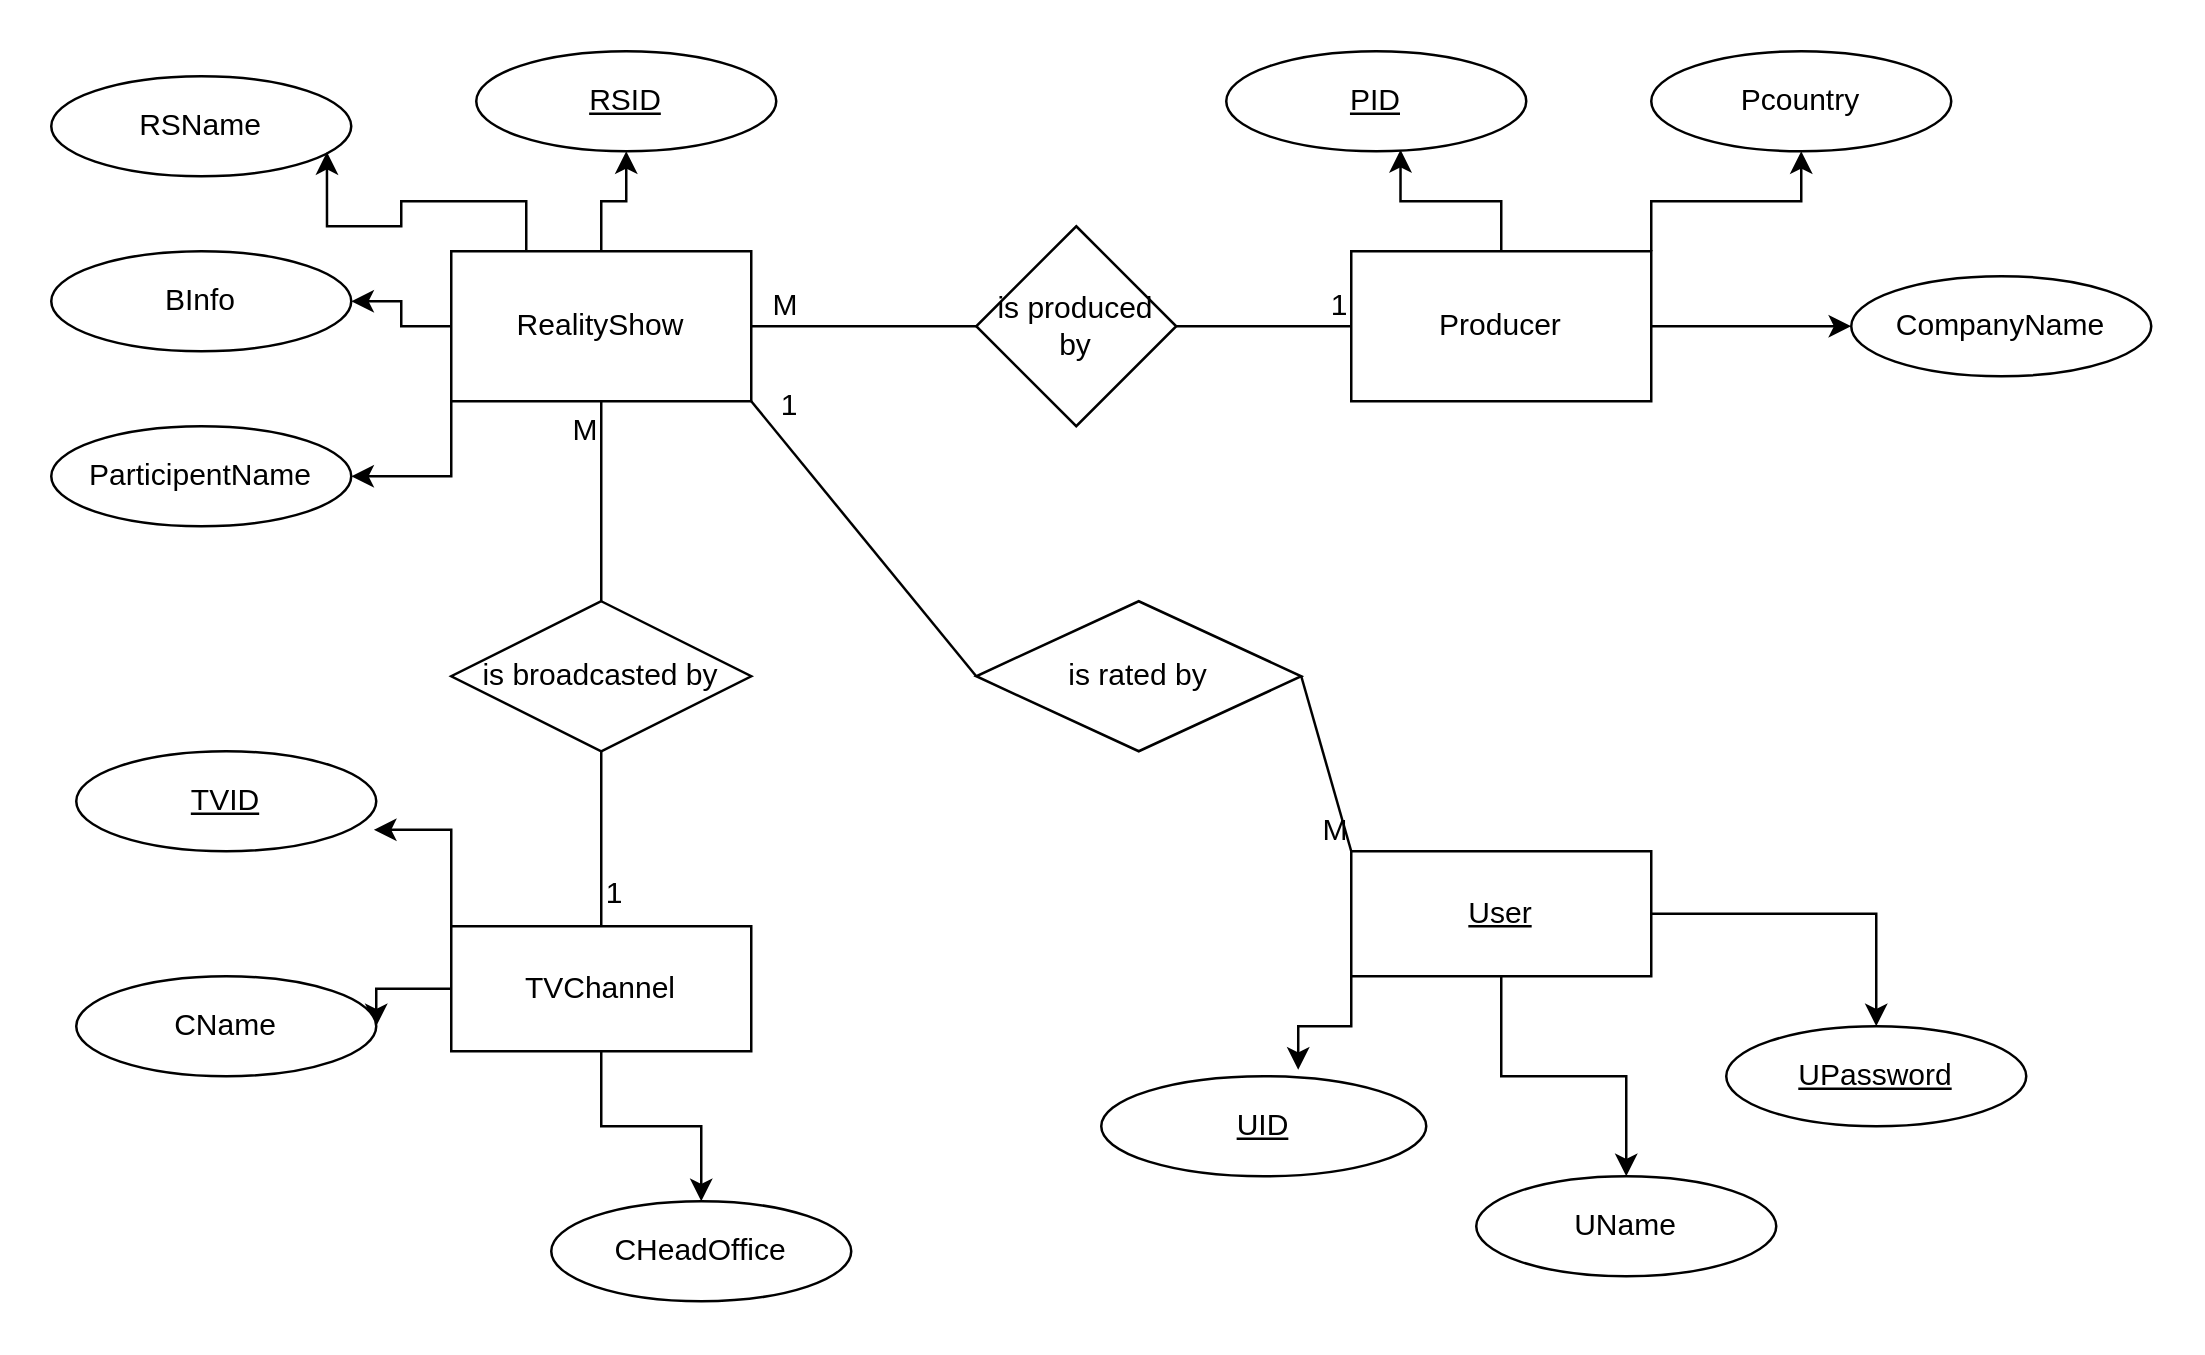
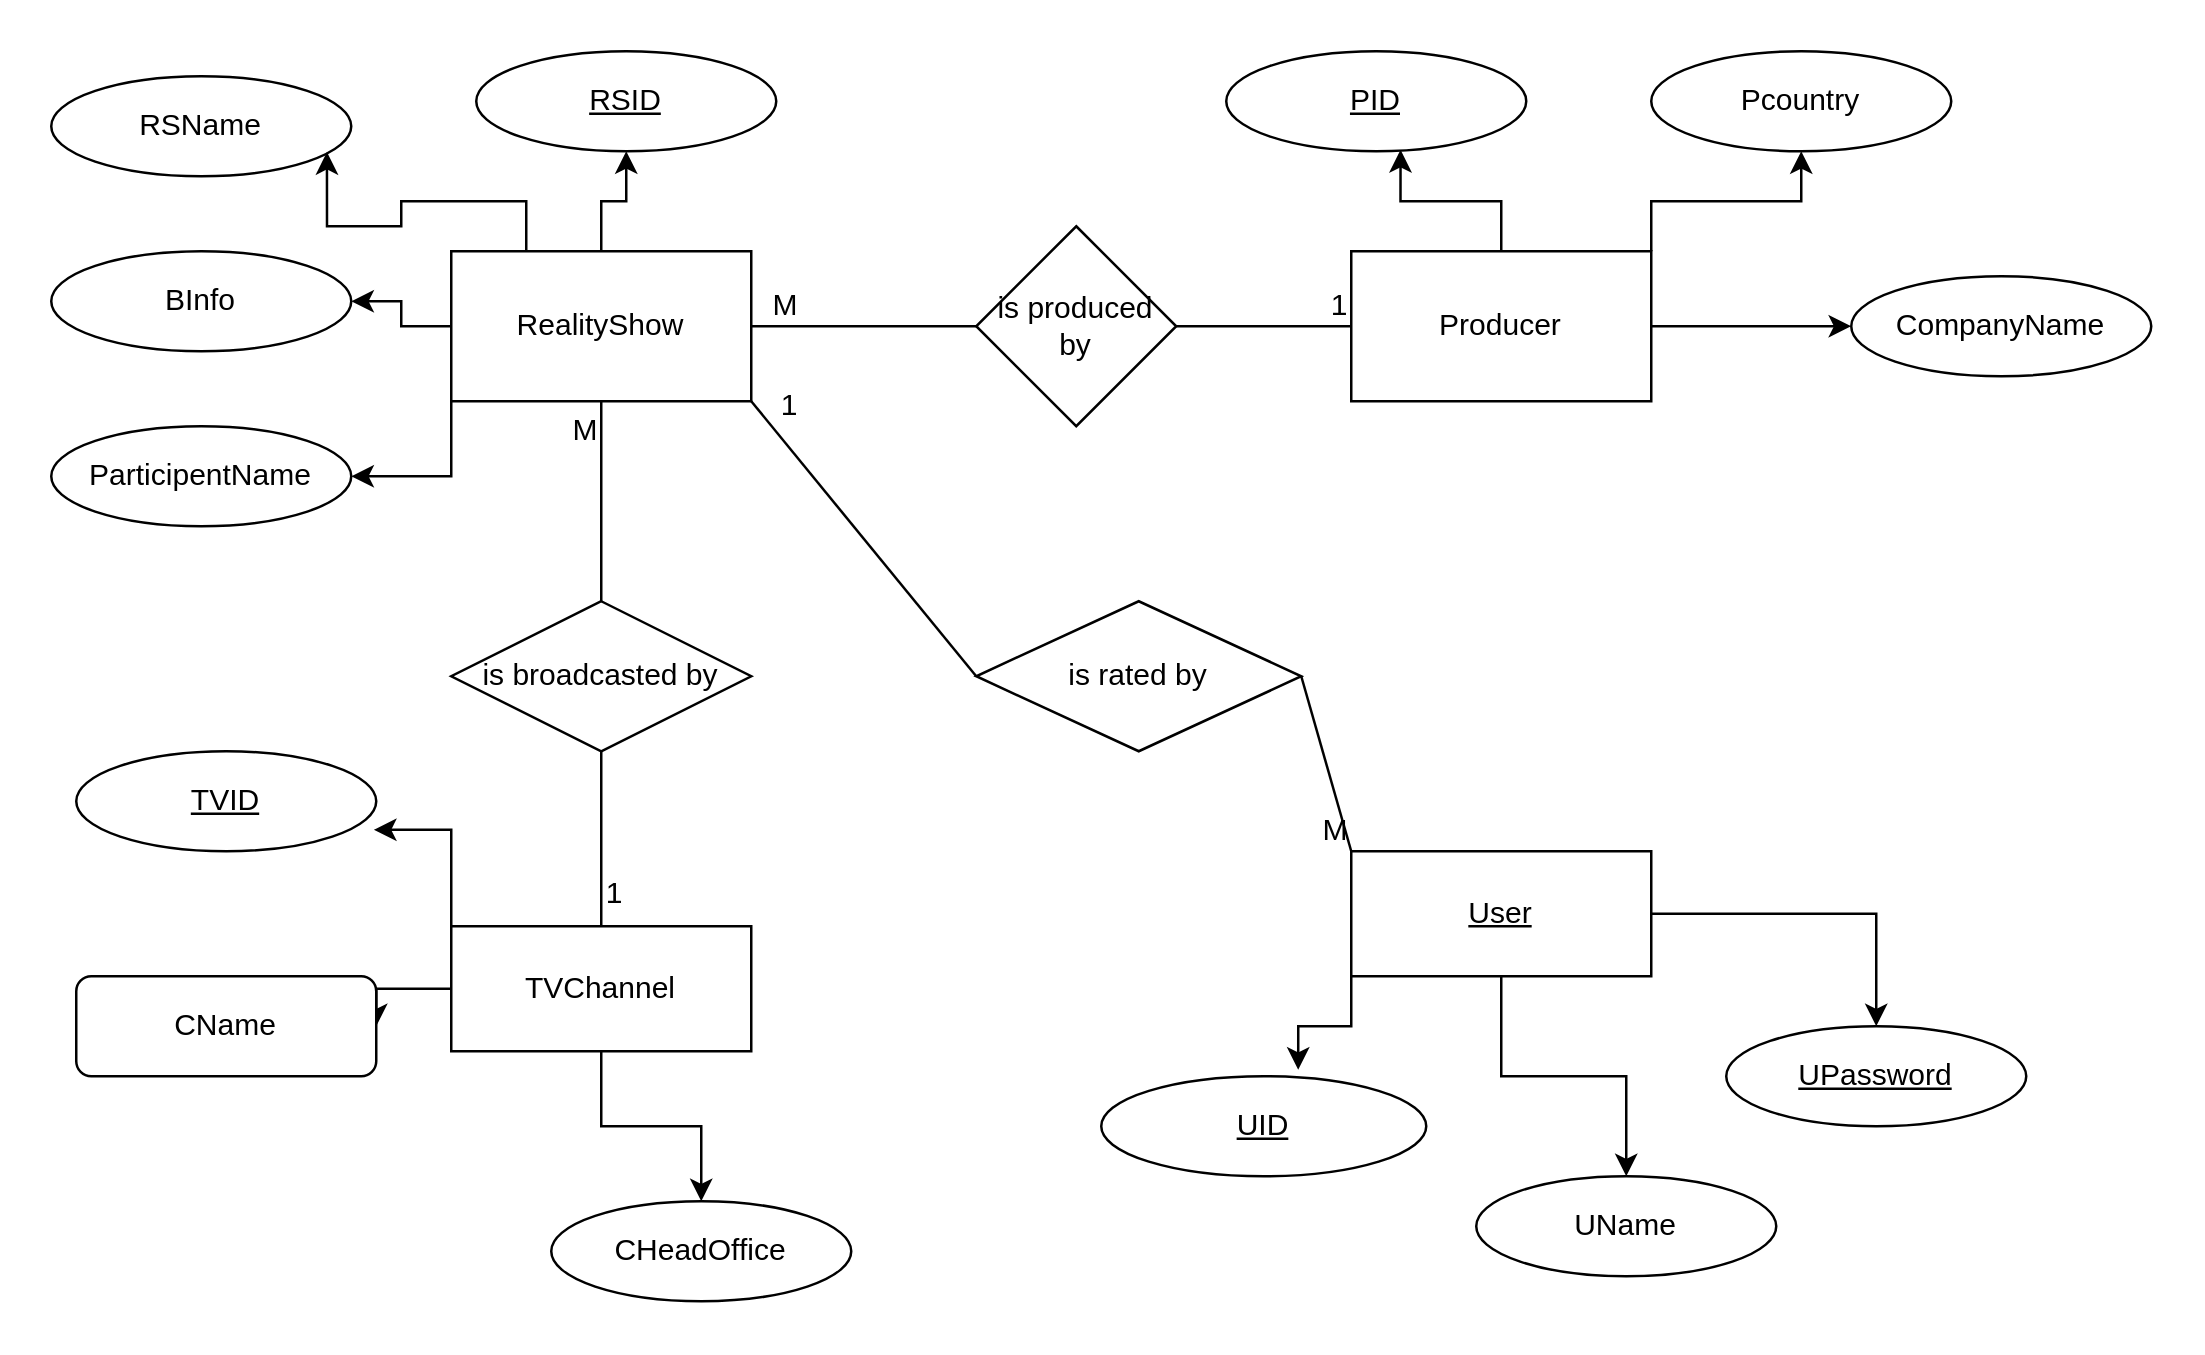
node "CName": shape ellipse -> rounded rectangle
